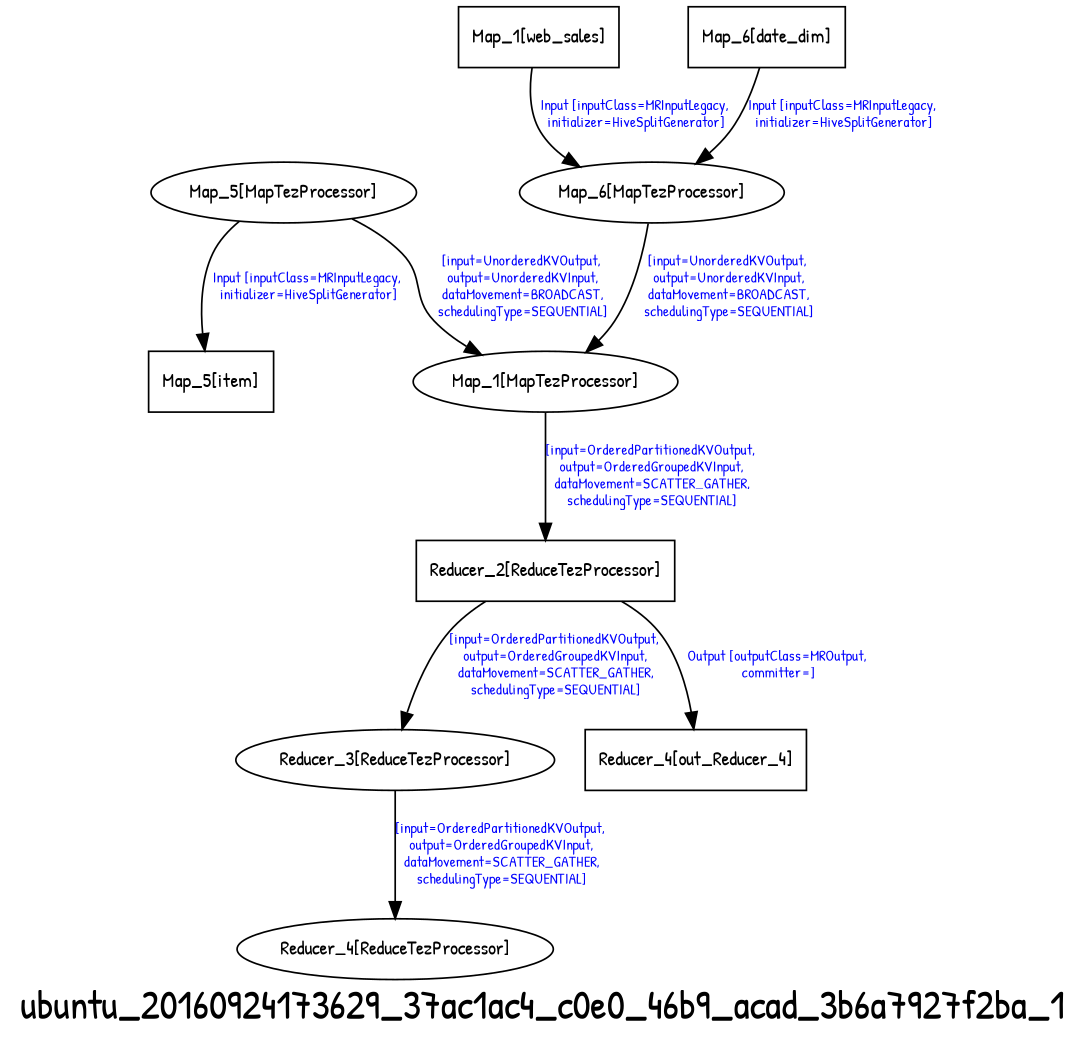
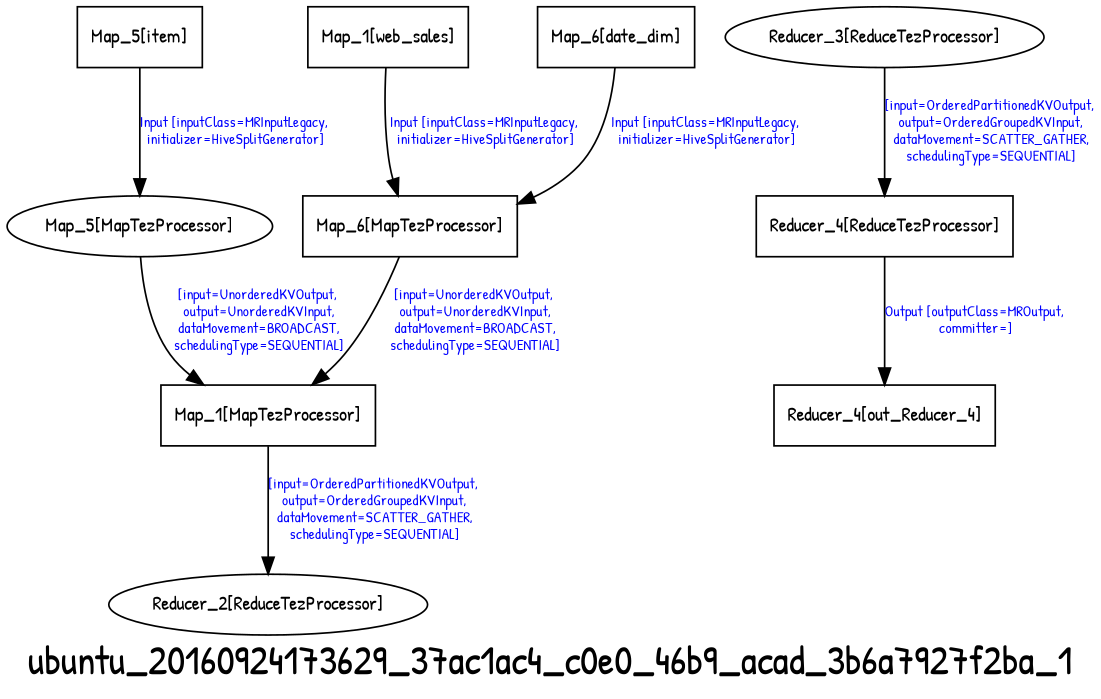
node "Map_6[MapTezProcessor]": shape ellipse -> box
edge "Map_5[MapTezProcessor]" -> "Map_5[item]": reversed
node "Map_1[MapTezProcessor]": shape ellipse -> box
node "Reducer_2[ReduceTezProcessor]": shape box -> ellipse
edge "Reducer_2[ReduceTezProcessor]" -> "Reducer_4[out_Reducer_4]": now "Reducer_4[ReduceTezProcessor]" -> "Reducer_4[out_Reducer_4]"
edge "Reducer_2[ReduceTezProcessor]" -> "Reducer_3[ReduceTezProcessor]": removed, label "[input=OrderedPartitionedKVOutput, output=OrderedGroupedKVInput, dataMovement=SCATTER_GATHER, schedulingType=SEQUENTIAL]"
node "Reducer_4[ReduceTezProcessor]": shape ellipse -> box
